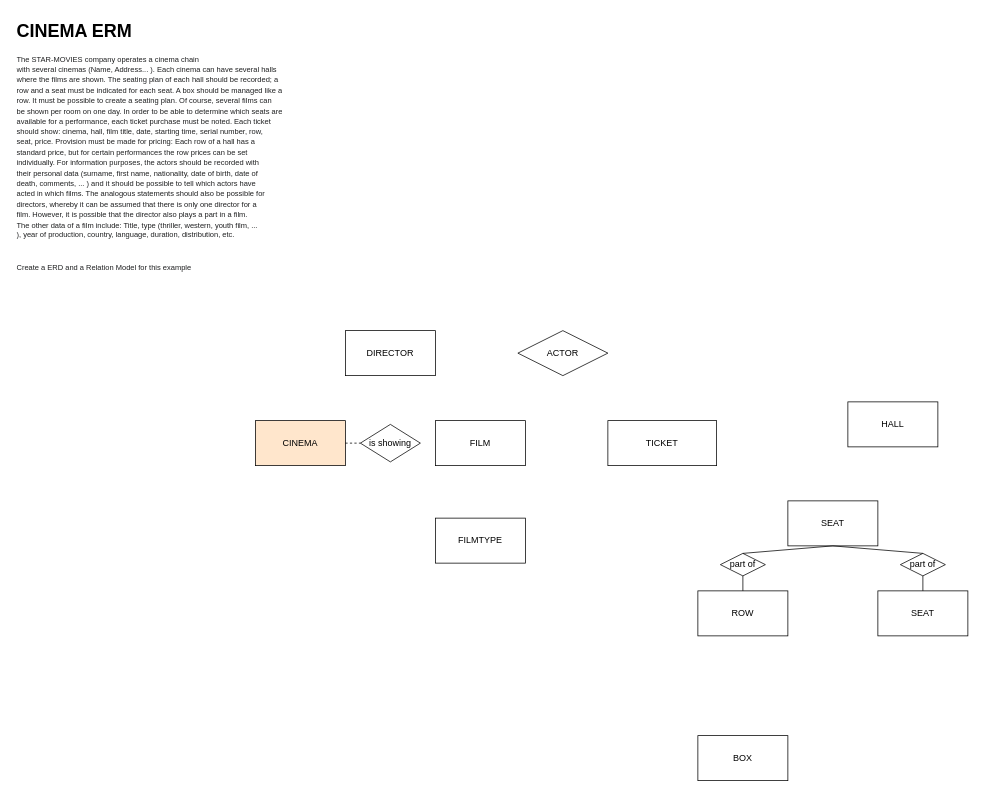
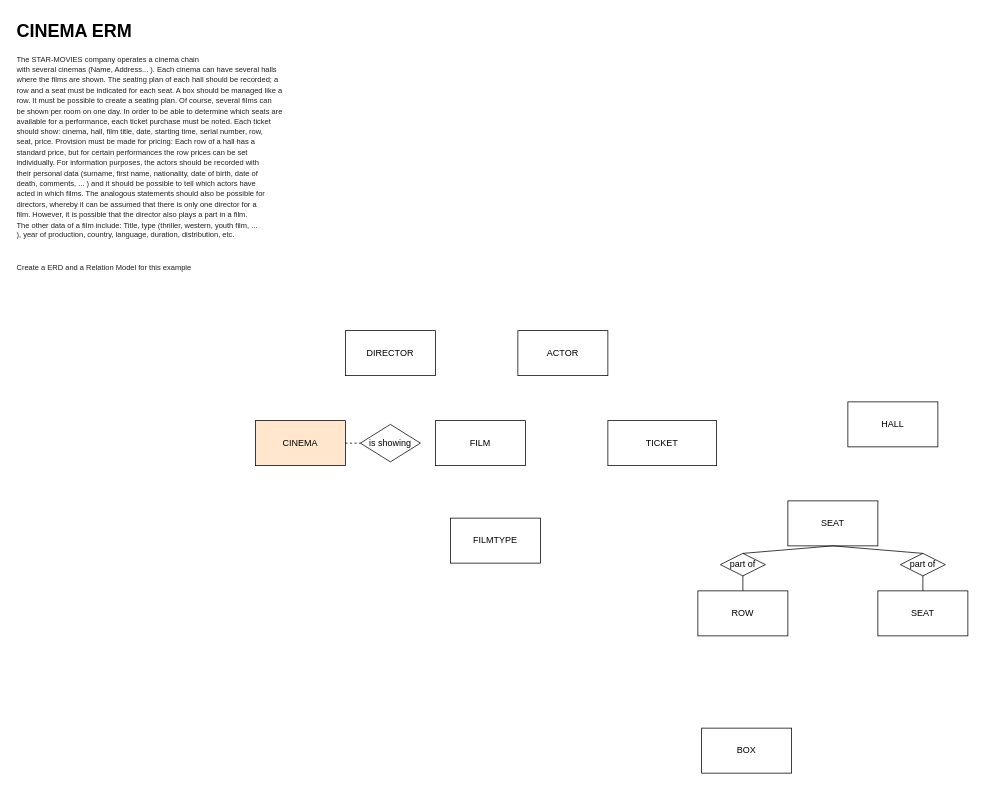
node "ACTOR": shape diamond -> rectangle
node "FILMTYPE": moved (480, 540) -> (495, 540)
node "BOX": moved (743, 758) -> (747, 750)
